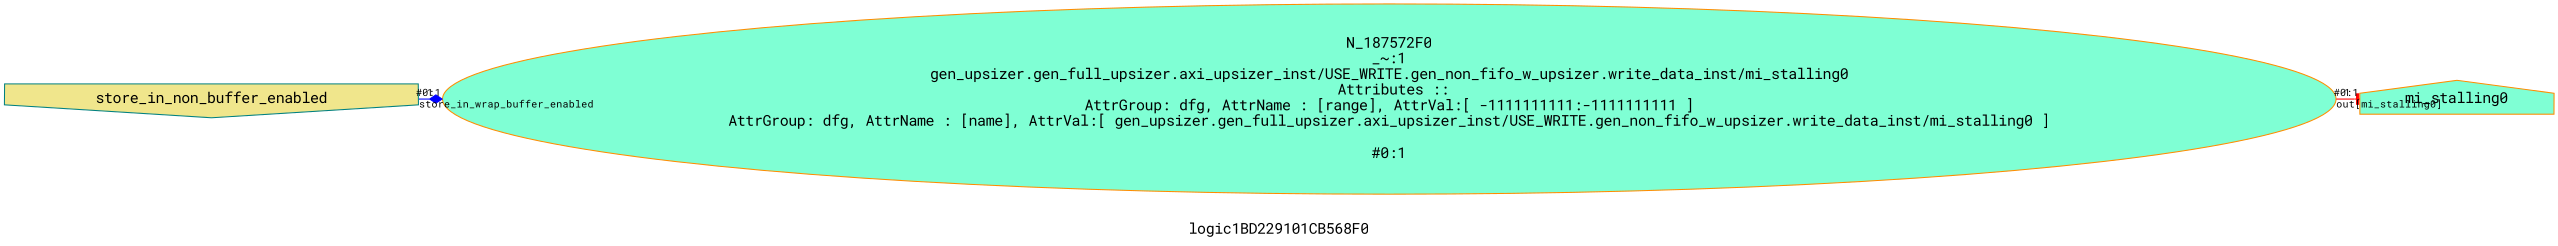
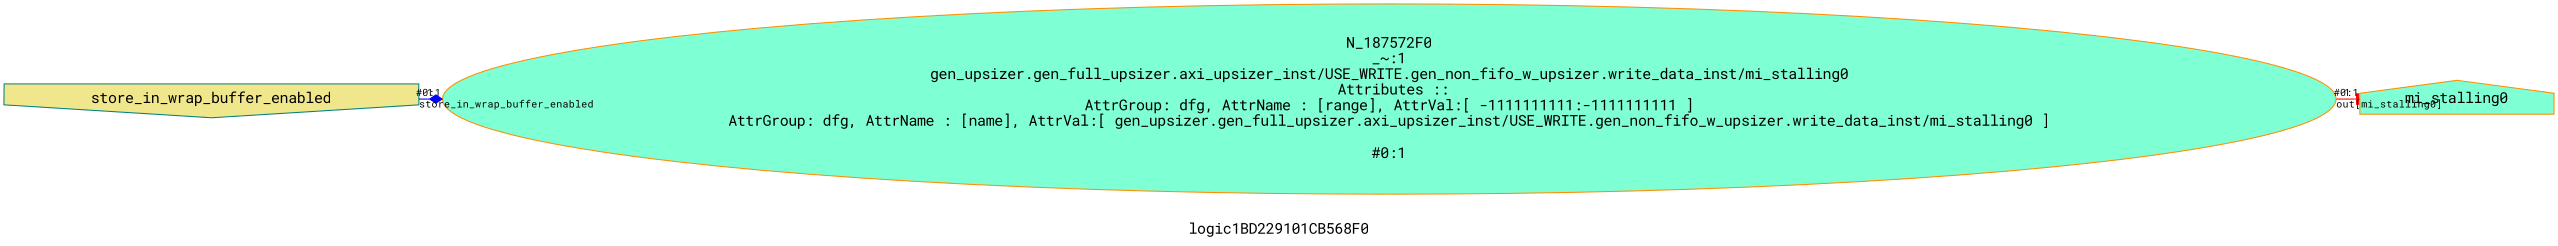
node "store_in_non_buffer_enabled": label "store_in_non_buffer_enabled" -> "store_in_wrap_buffer_enabled"
